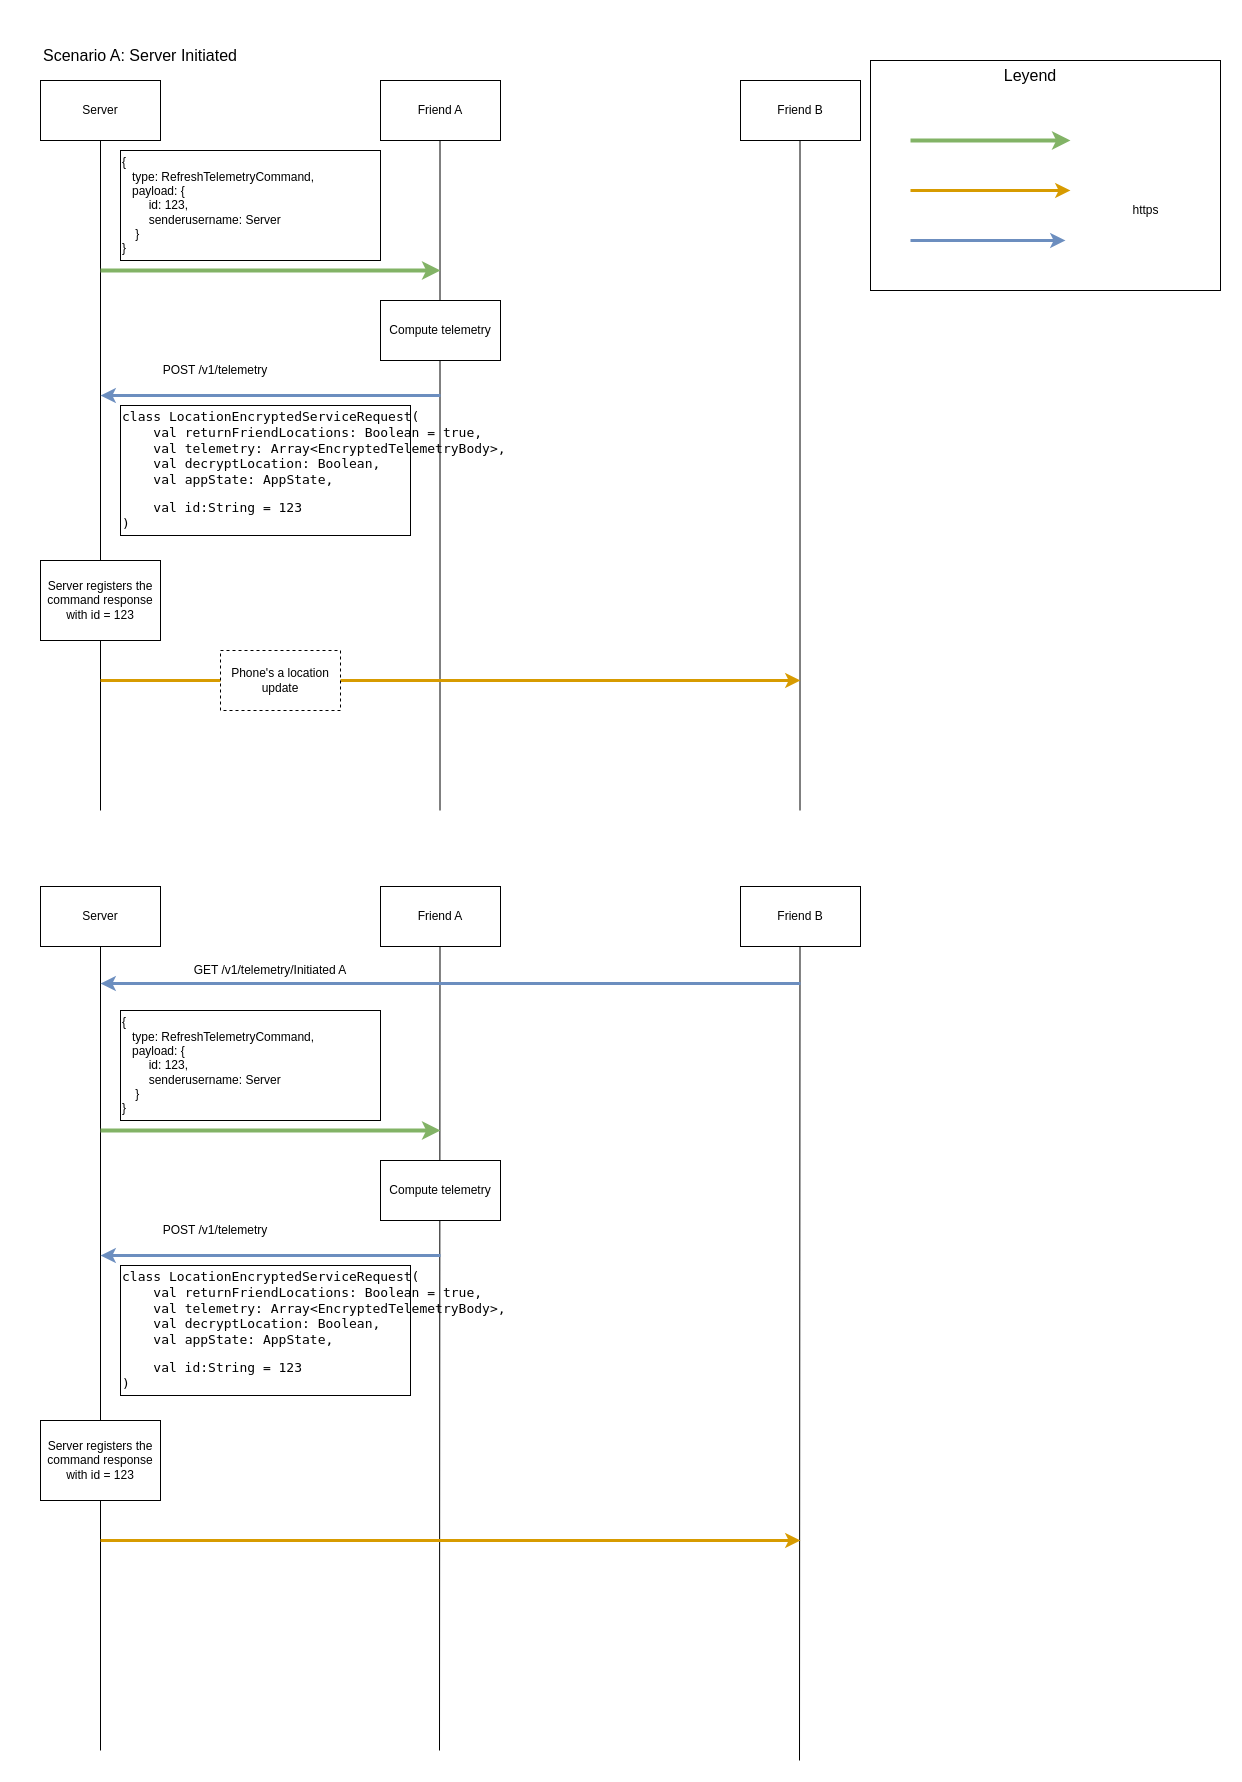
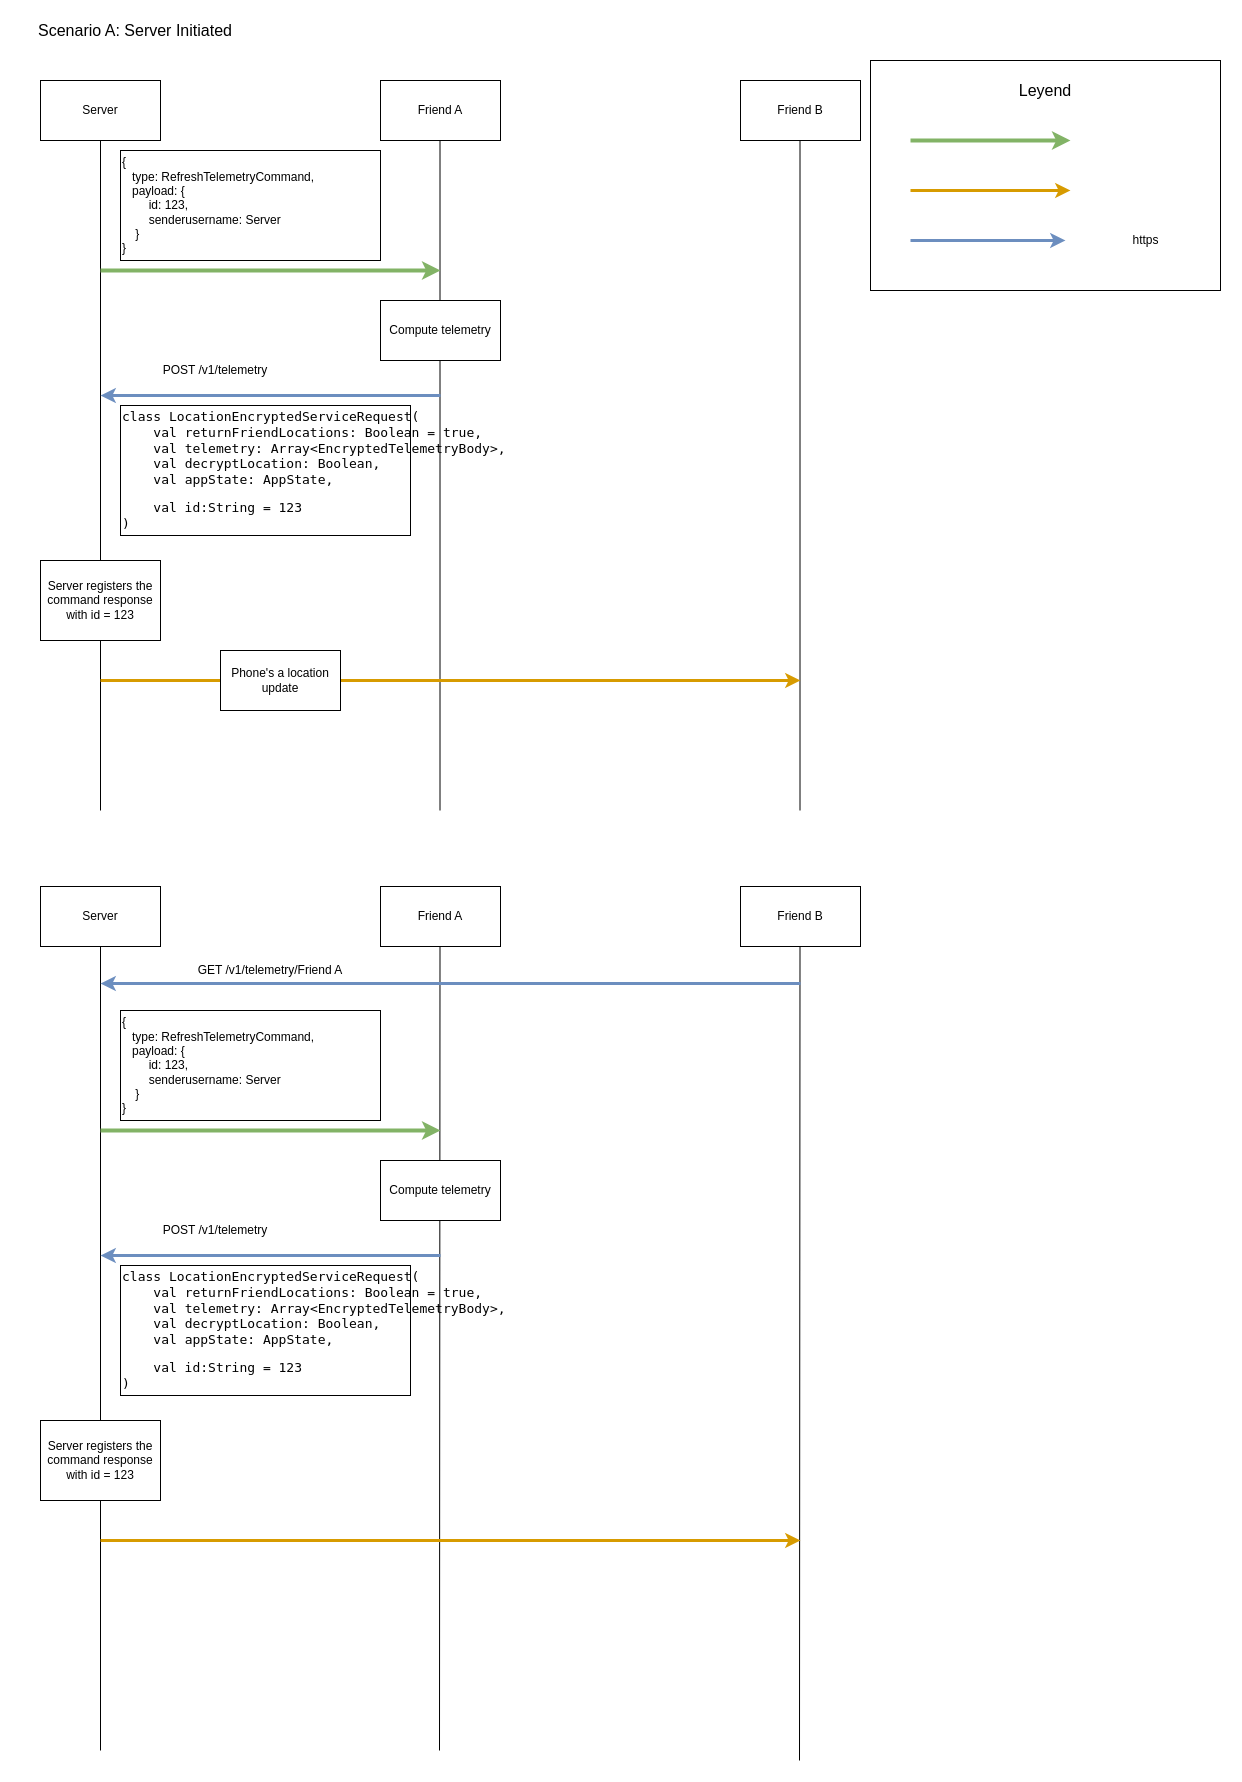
node "Scenario A: Server Initiated": moved (141, 56) -> (136, 31)
node "Leyend": moved (1031, 76) -> (1046, 91)
node "https": moved (1146, 211) -> (1146, 241)
node "Phone's a location update": style dashed -> solid
node "GET /v1/telemetry/Initiated A": label "GET /v1/telemetry/Initiated A" -> "GET /v1/telemetry/Friend A"
